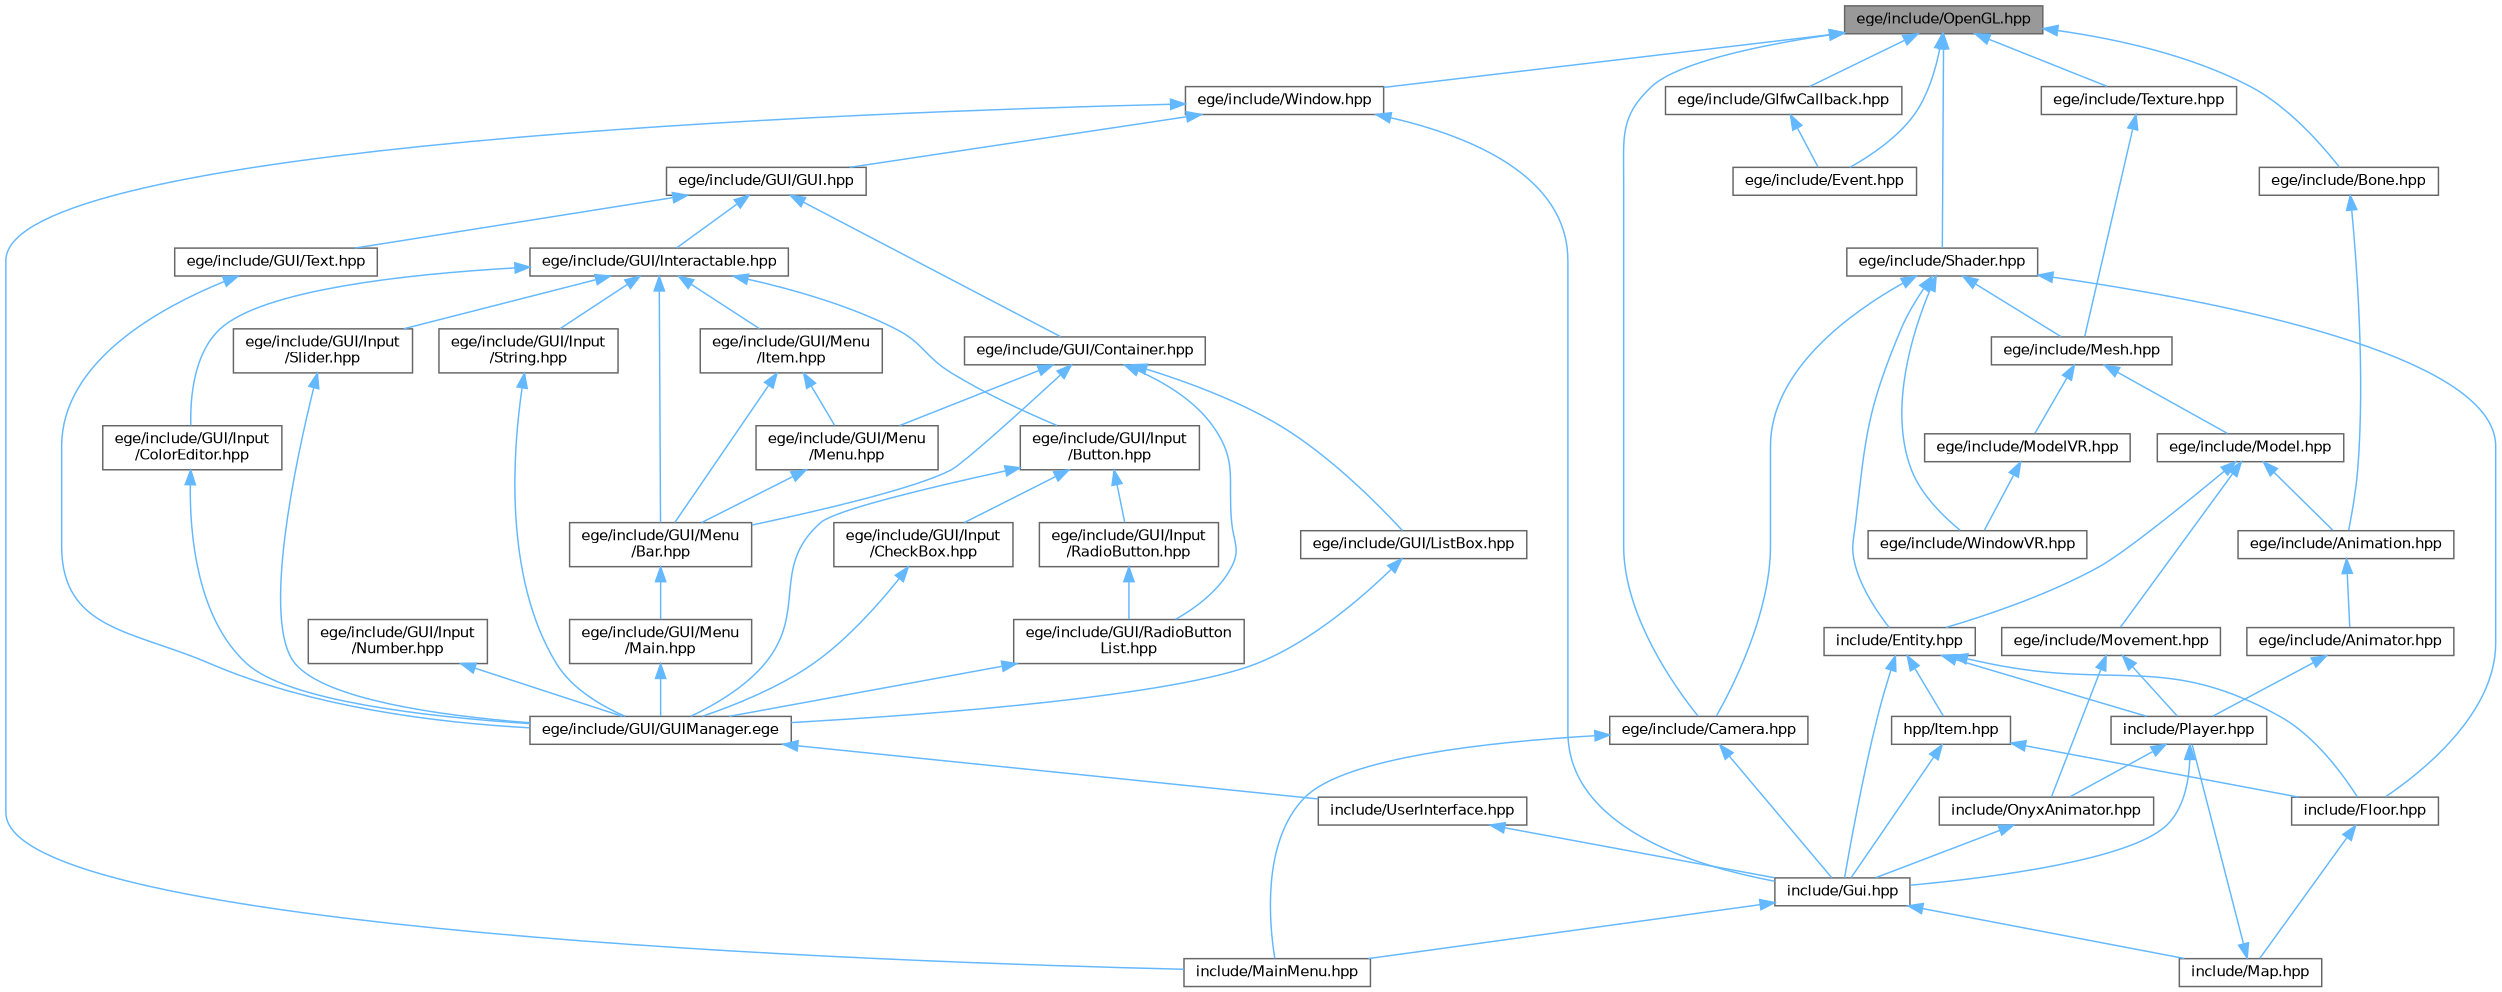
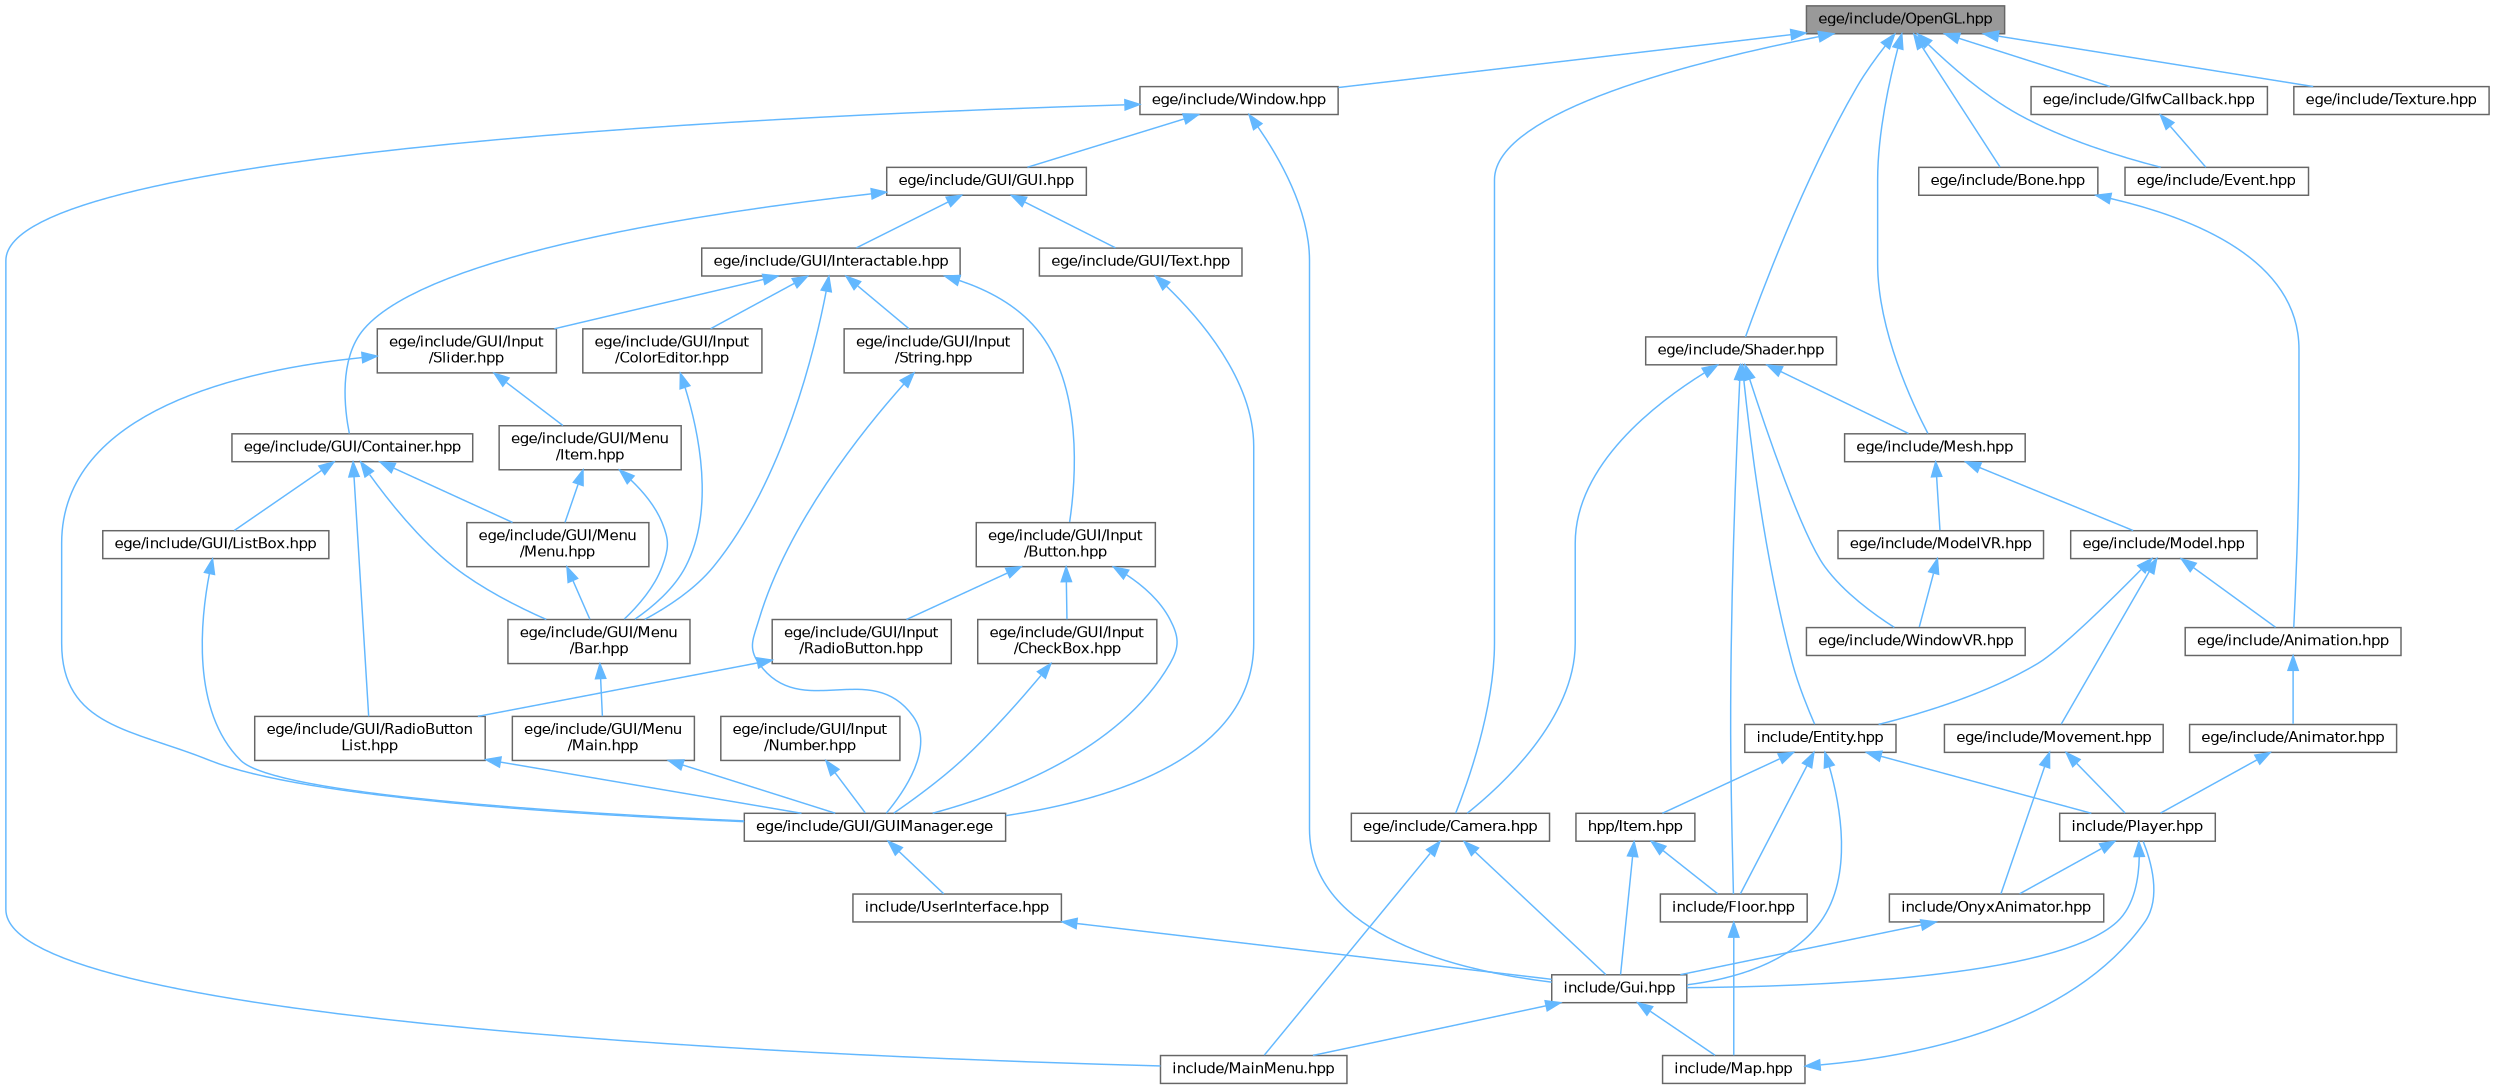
edge "ege/include/Mesh.hpp" -> "ege/include/Texture.hpp": now "ege/include/Mesh.hpp" -> "ege/include/OpenGL.hpp"
edge "ege/include/GUI/Menu /Item.hpp" -> "ege/include/GUI/Interactable.hpp": now "ege/include/GUI/Menu /Item.hpp" -> "ege/include/GUI/Input /Slider.hpp"
edge "ege/include/GUI/GUIManager.ege" -> "ege/include/GUI/Input /ColorEditor.hpp": now "ege/include/GUI/Menu /Bar.hpp" -> "ege/include/GUI/Input /ColorEditor.hpp"
